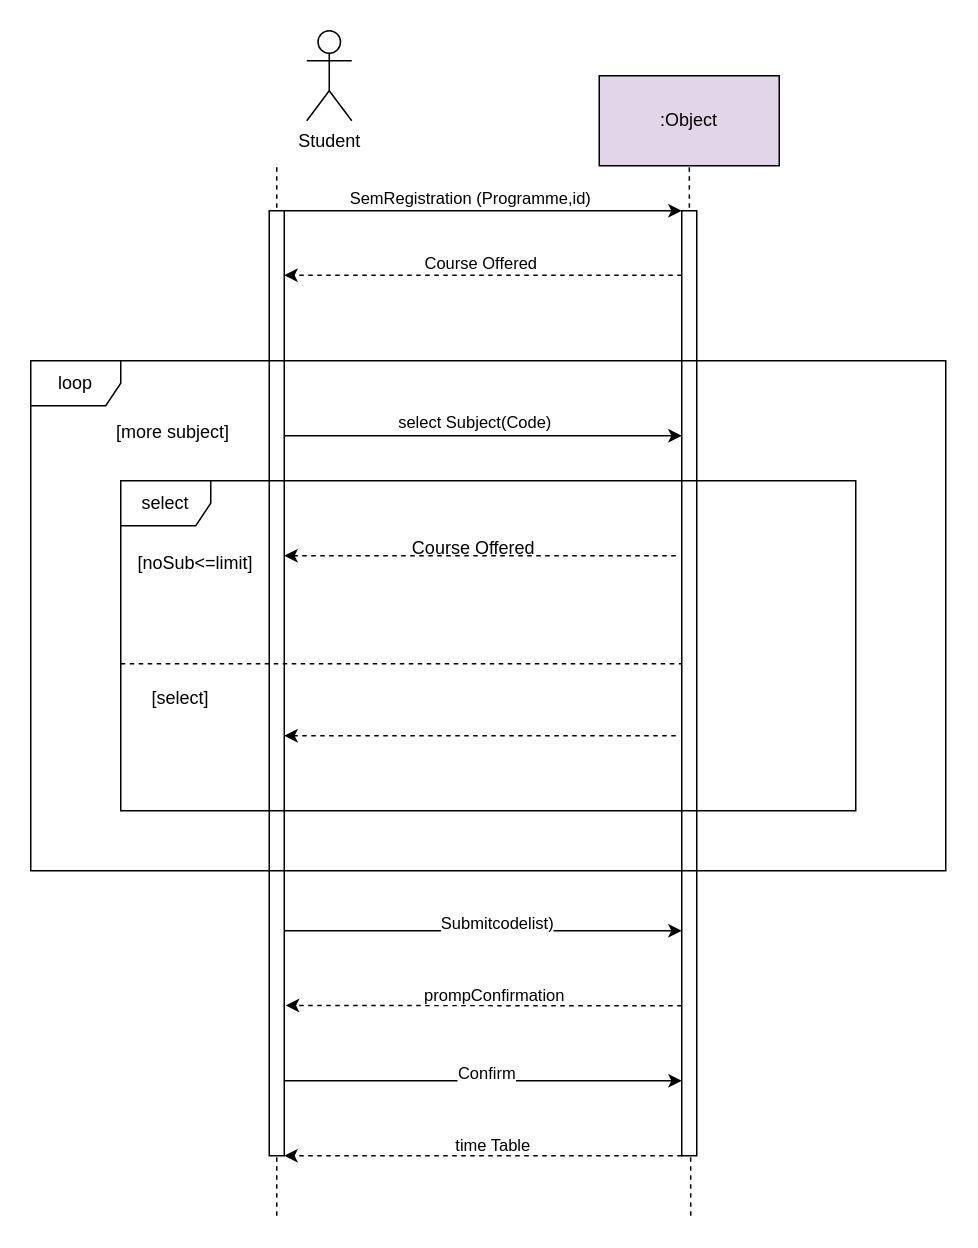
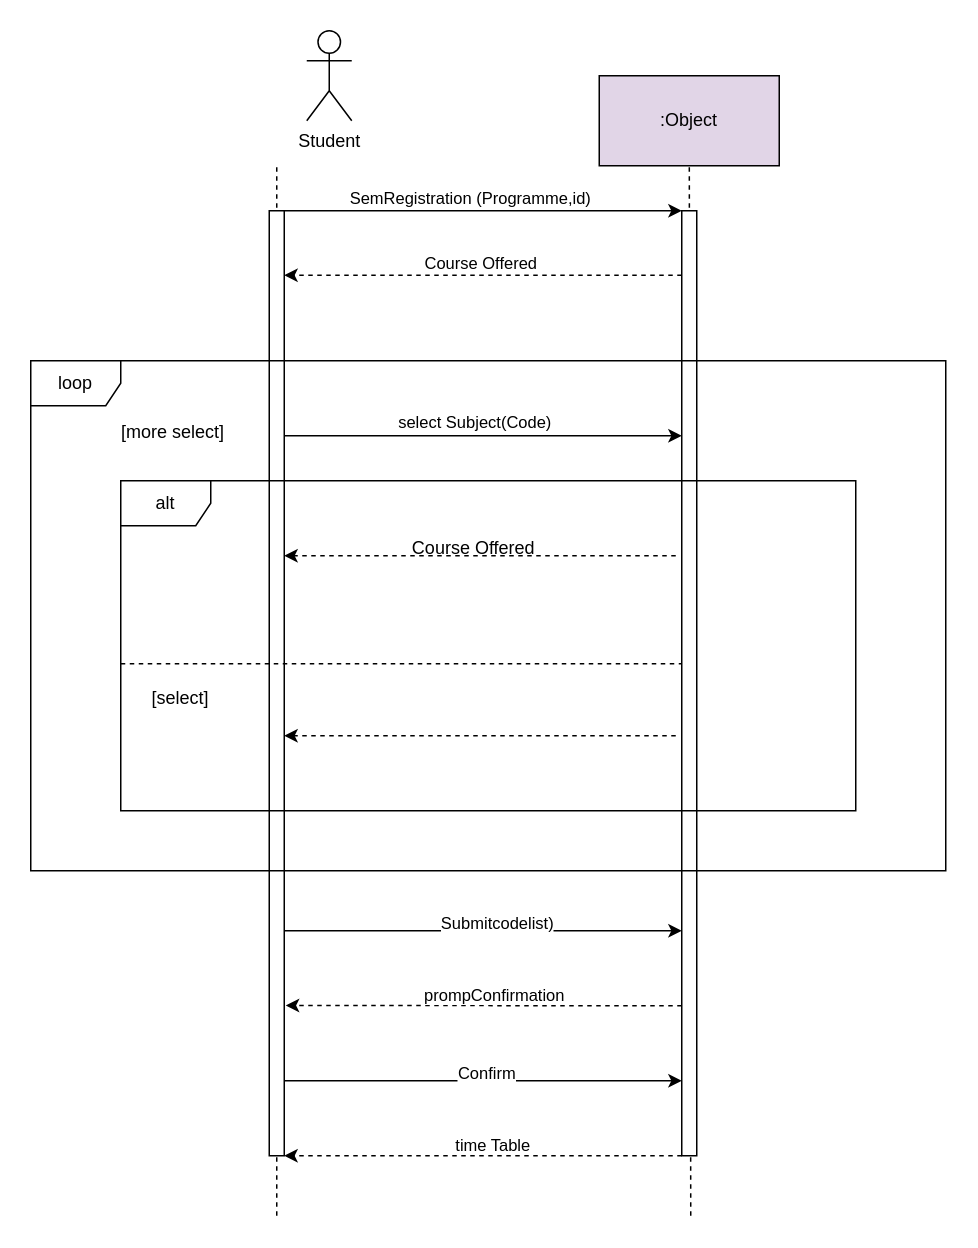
node "[more subject]": label "[more subject]" -> "[more select]"
node "select": label "select" -> "alt"
node "[noSub<=limit]": removed
